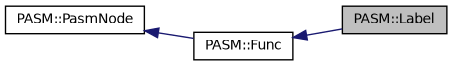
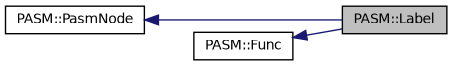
edge "PASM::Func" -> "PASM::PasmNode": now "PASM::Label" -> "PASM::PasmNode"
